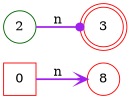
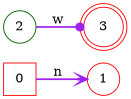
edge "2" -> "3": label "n " -> "w "
node "8": label "8" -> "1"
